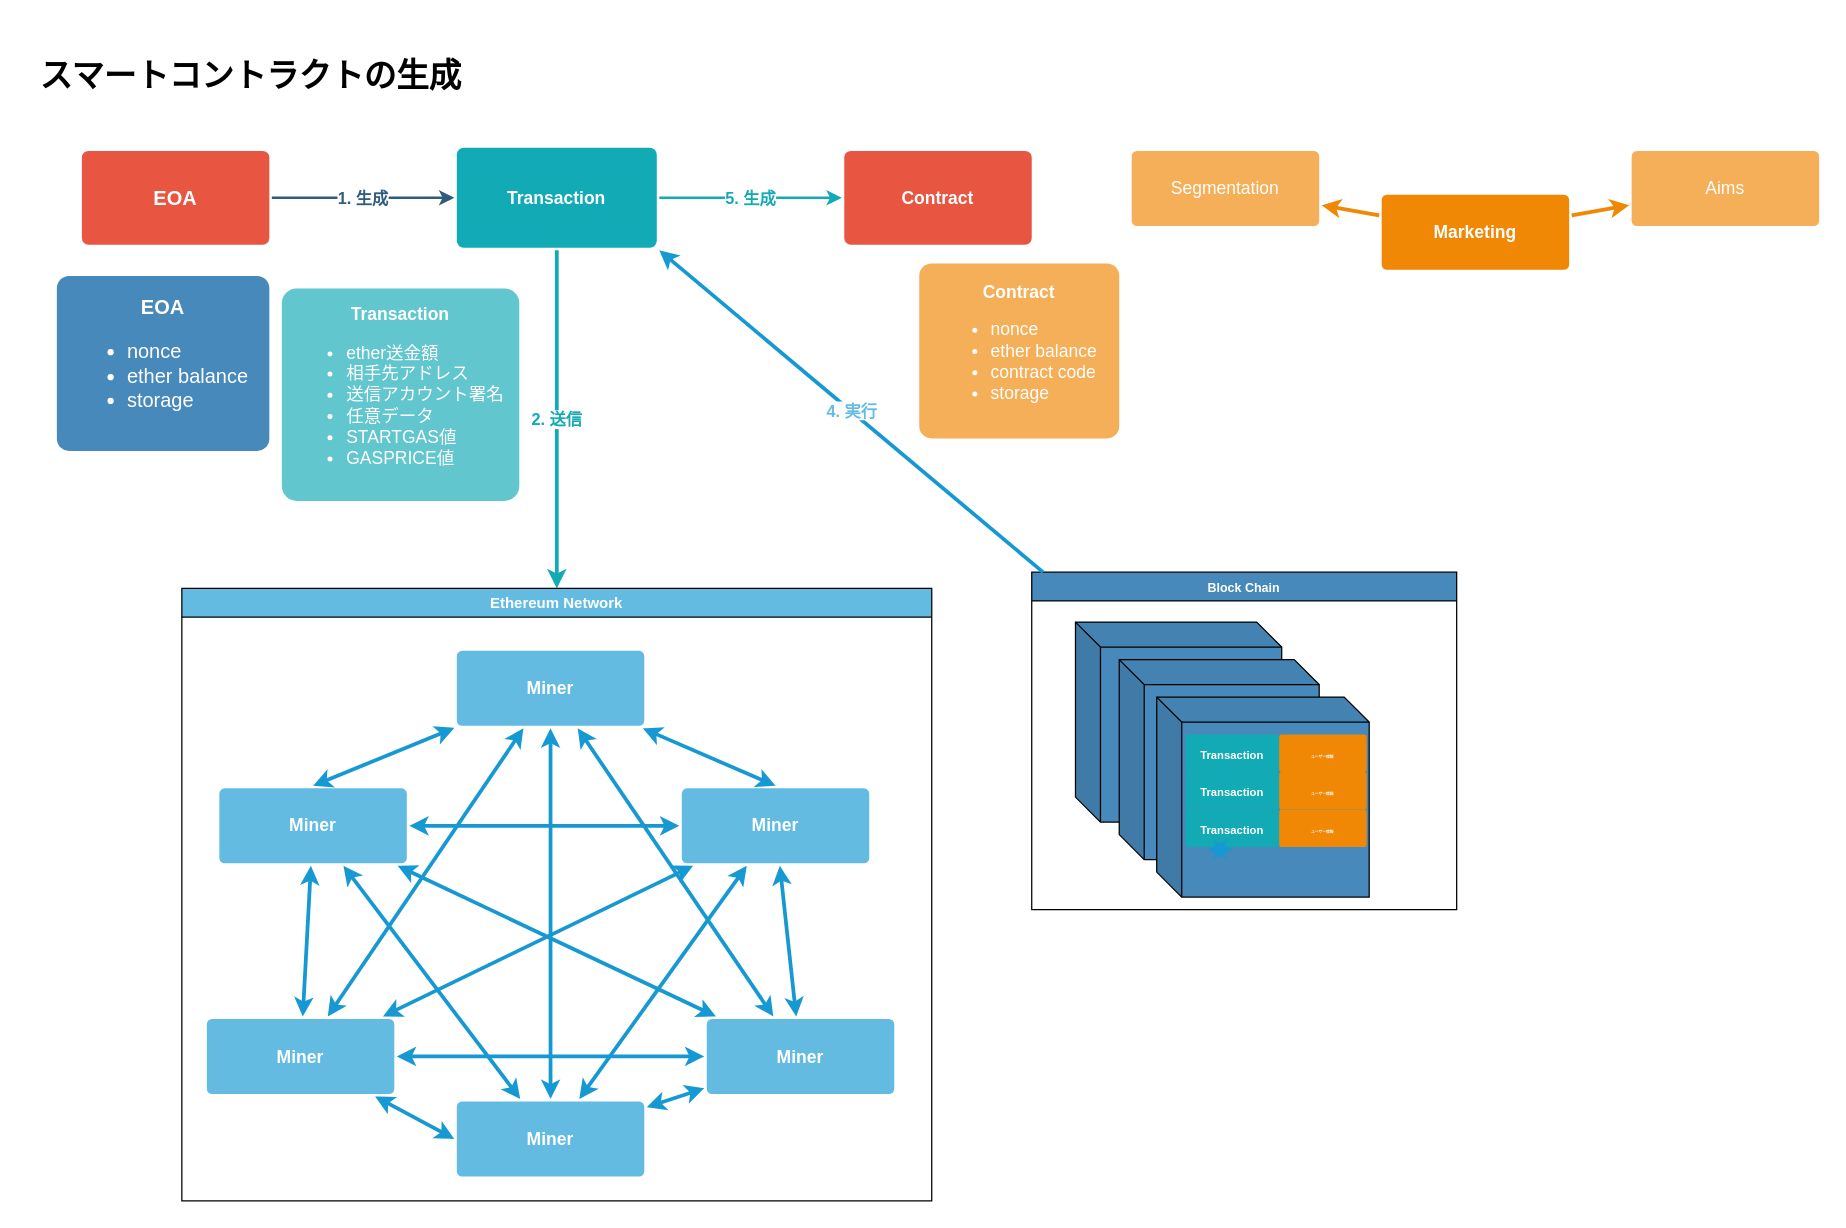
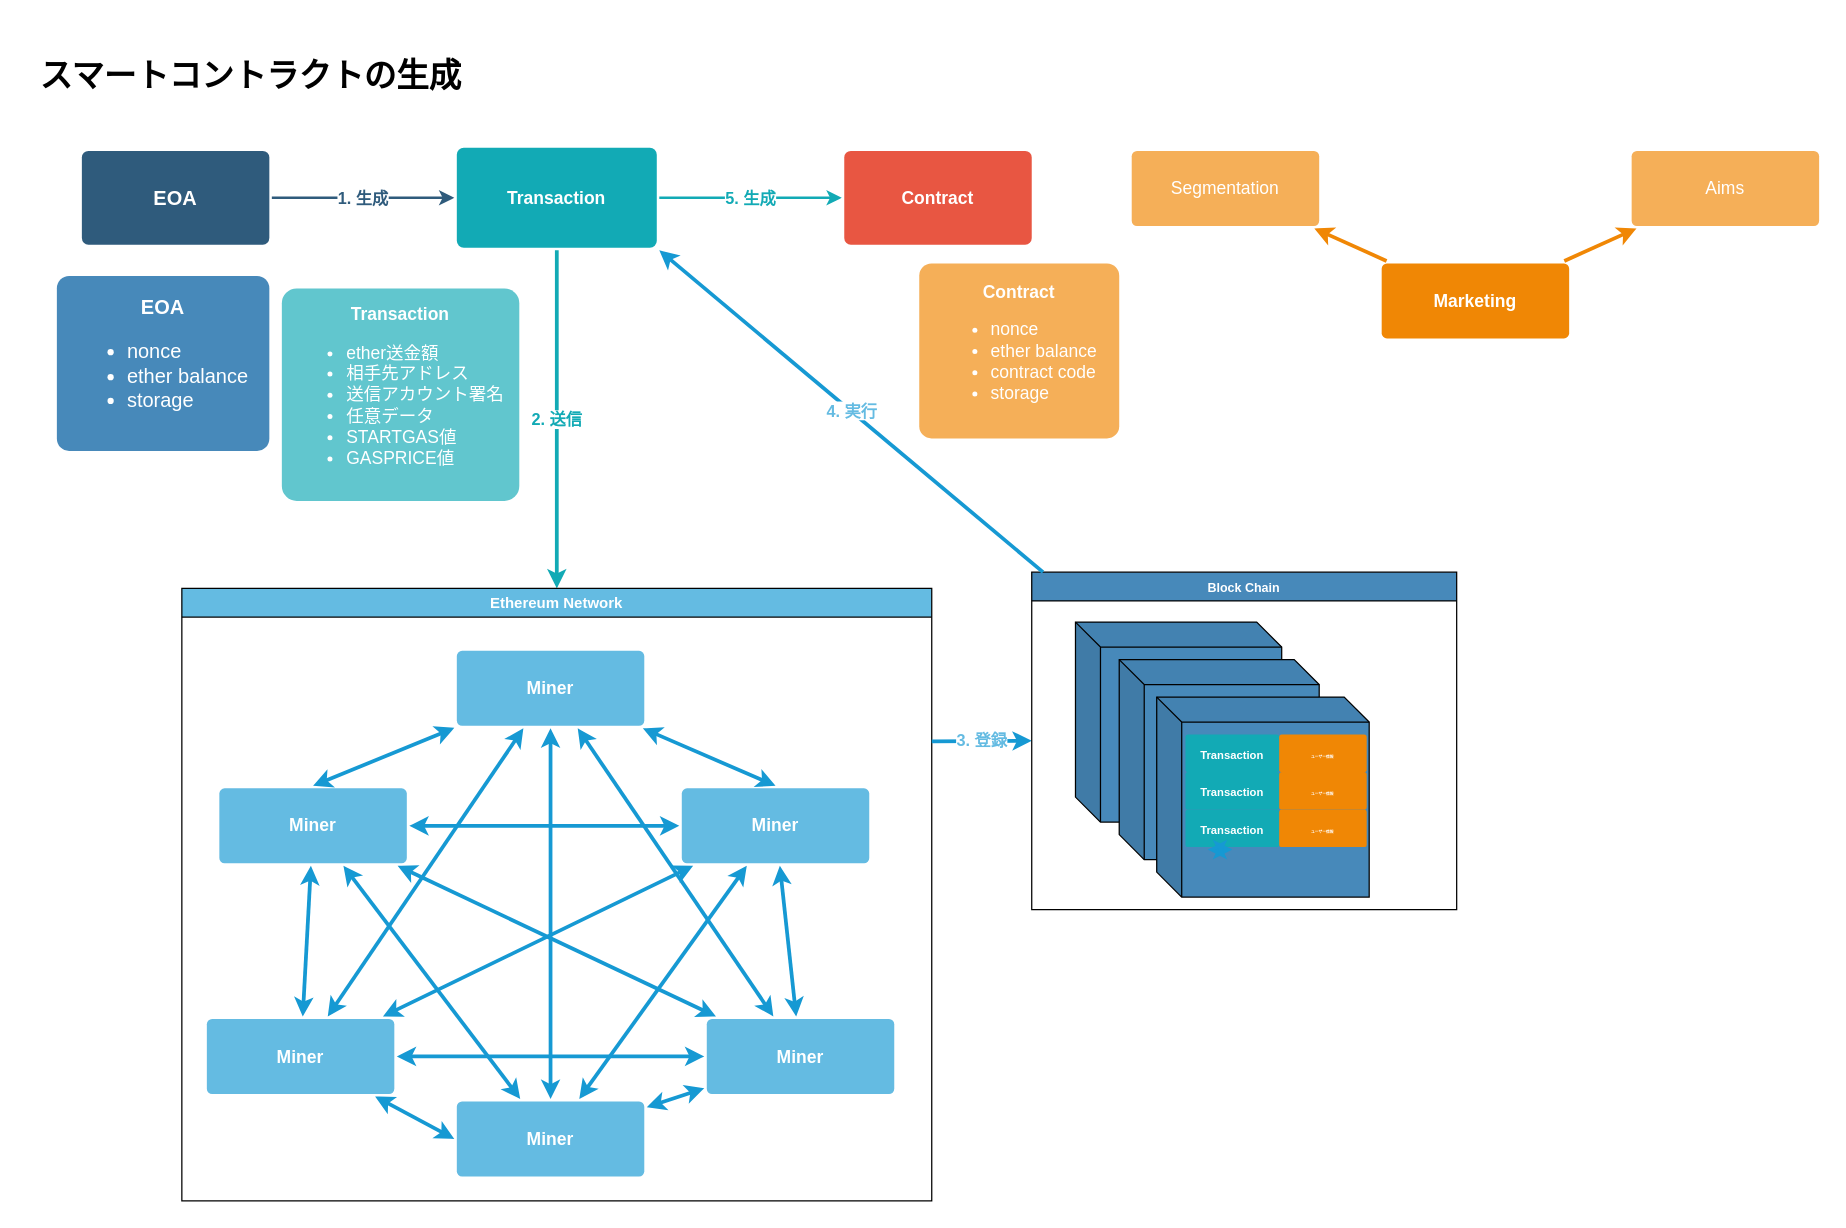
node "EOA": fillcolor #e85642 -> #2f5b7c
node "Marketing": moved (1476, 232) -> (1476, 301)
edge "Ethereum Network" -> "Block Chain": added, label "3. 登録"
